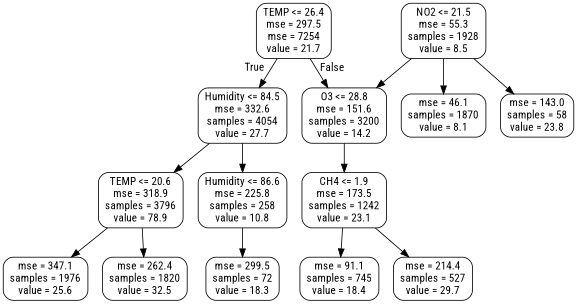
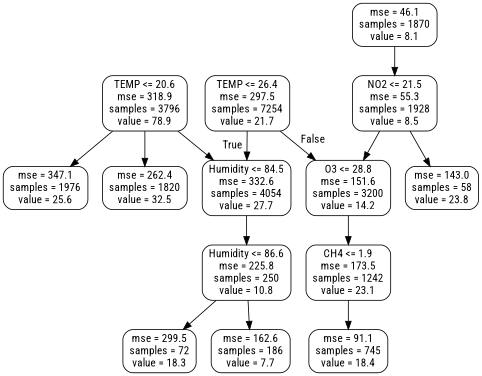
node "TEMP <= 26.4 mse = 297.5 mse = 7254 value = 21.7": label "TEMP <= 26.4 mse = 297.5 mse = 7254 value = 21.7" -> "TEMP <= 26.4 mse = 297.5 samples = 7254 value = 21.7"
edge "NO2 <= 21.5 mse = 55.3 samples = 1928 value = 8.5" -> "mse = 46.1 samples = 1870 value = 8.1": reversed
edge "Humidity <= 84.5 mse = 332.6 samples = 4054 value = 27.7" -> "TEMP <= 20.6 mse = 318.9 samples = 3796 value = 78.9": reversed
node "Humidity <= 86.6 mse = 225.8 samples = 258 value = 10.8": label "Humidity <= 86.6 mse = 225.8 samples = 258 value = 10.8" -> "Humidity <= 86.6 mse = 225.8 samples = 250 value = 10.8"
node "mse = 214.4 samples = 527 value = 29.7": removed
node "mse = 162.6 samples = 186 value = 7.7": added
